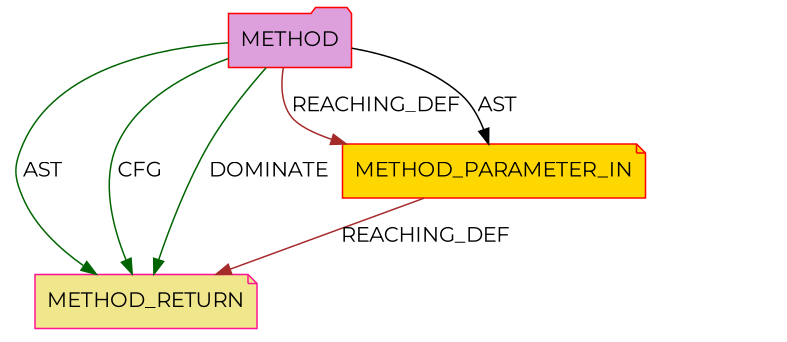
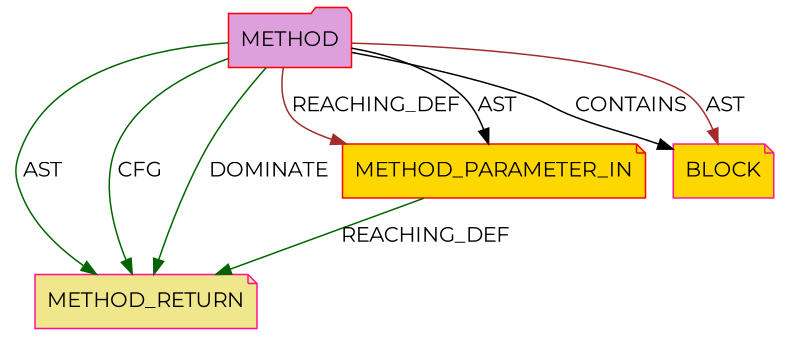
node "BLOCK": added
edge "METHOD_PARAMETER_IN" -> "METHOD_RETURN": color brown -> darkgreen
